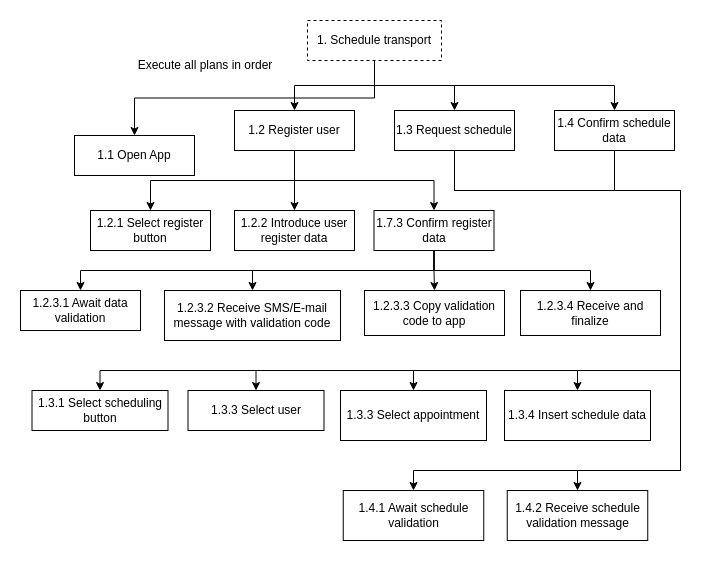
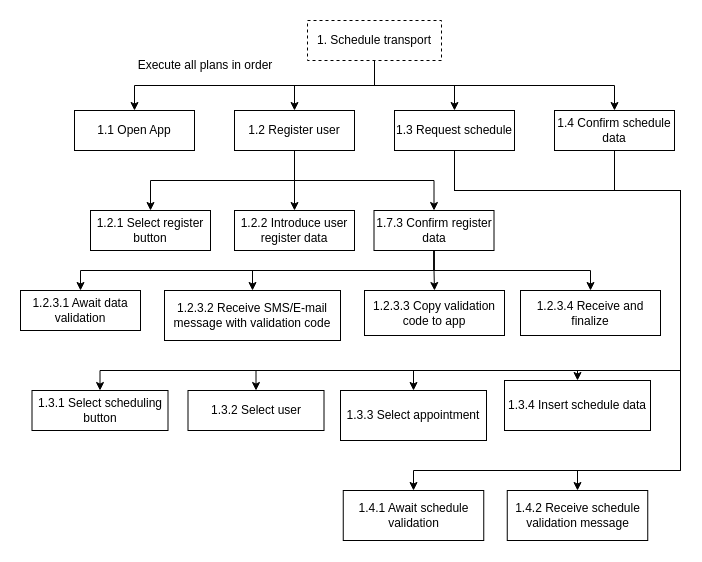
node "1.1 Open App": moved (135, 156) -> (135, 131)
node "1.3.3 Select user": label "1.3.3 Select user" -> "1.3.2 Select user"
node "1.3.4 Insert schedule data": moved (578, 416) -> (578, 406)
